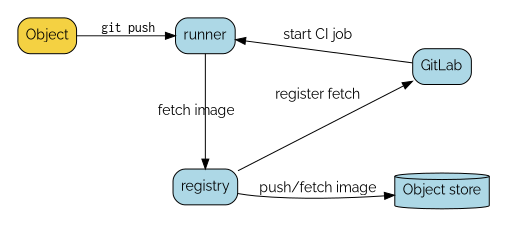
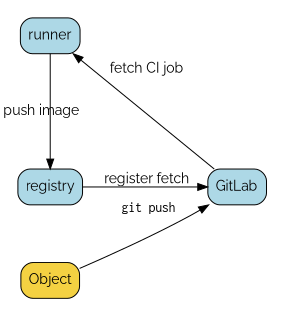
edge "GitLab" -> "runner": label " start CI job" -> " fetch CI job"
edge "Object" -> "runner": now "Object" -> "GitLab"
edge "runner" -> "registry": label " fetch image" -> " push image"
node "Object store": removed
